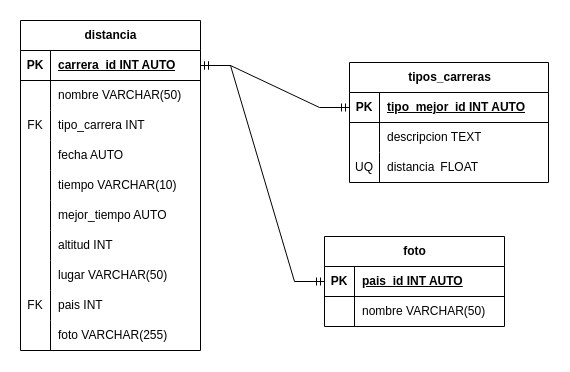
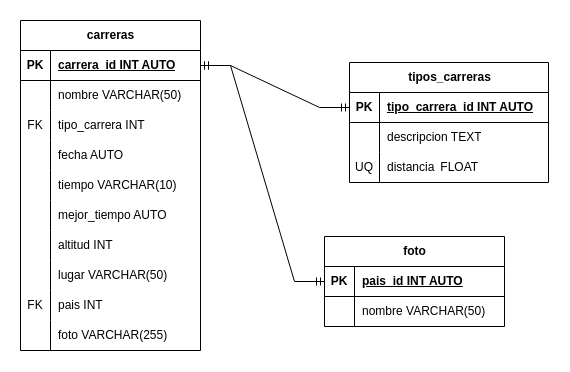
node "distancia": label "distancia" -> "carreras"
node "tipo_mejor_id INT AUTO": label "tipo_mejor_id INT AUTO" -> "tipo_carrera_id INT AUTO"
